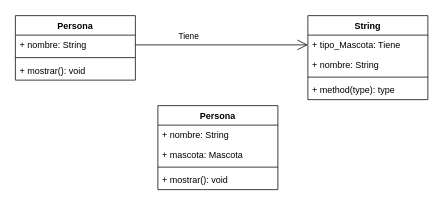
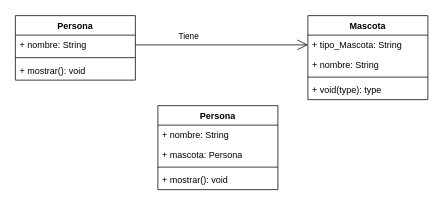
node "String": label "String" -> "Mascota"
node "+ tipo_Mascota: Tiene": label "+ tipo_Mascota: Tiene" -> "+ tipo_Mascota: String"
node "+ method(type): type": label "+ method(type): type" -> "+ void(type): type"
node "+ mascota: Mascota": label "+ mascota: Mascota" -> "+ mascota: Persona"
